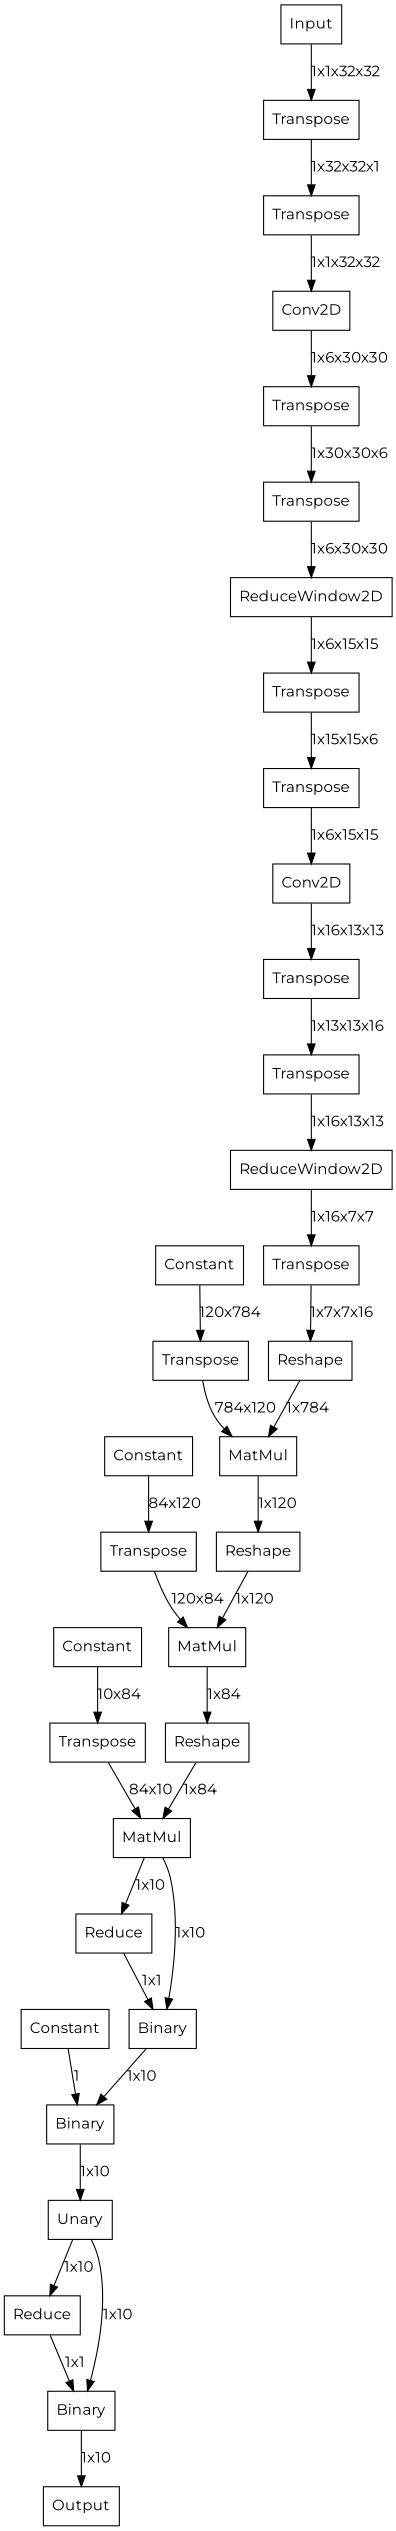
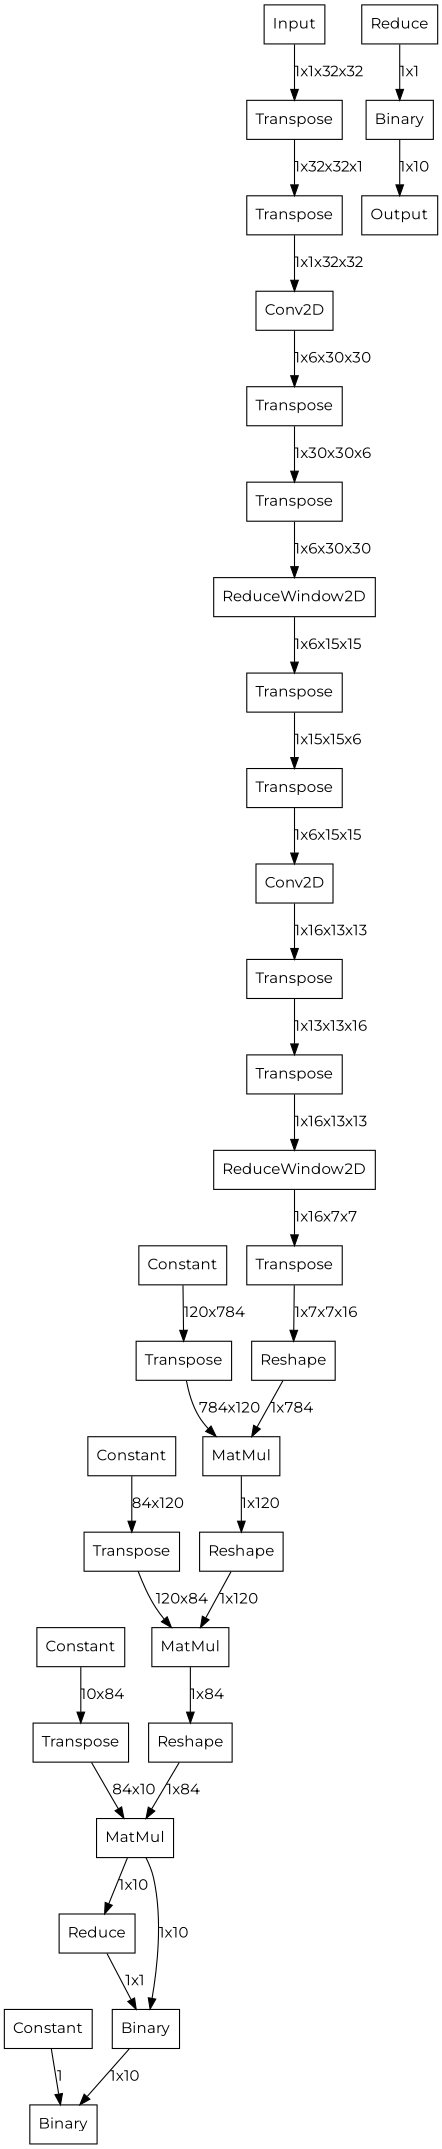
node "Unary": removed
